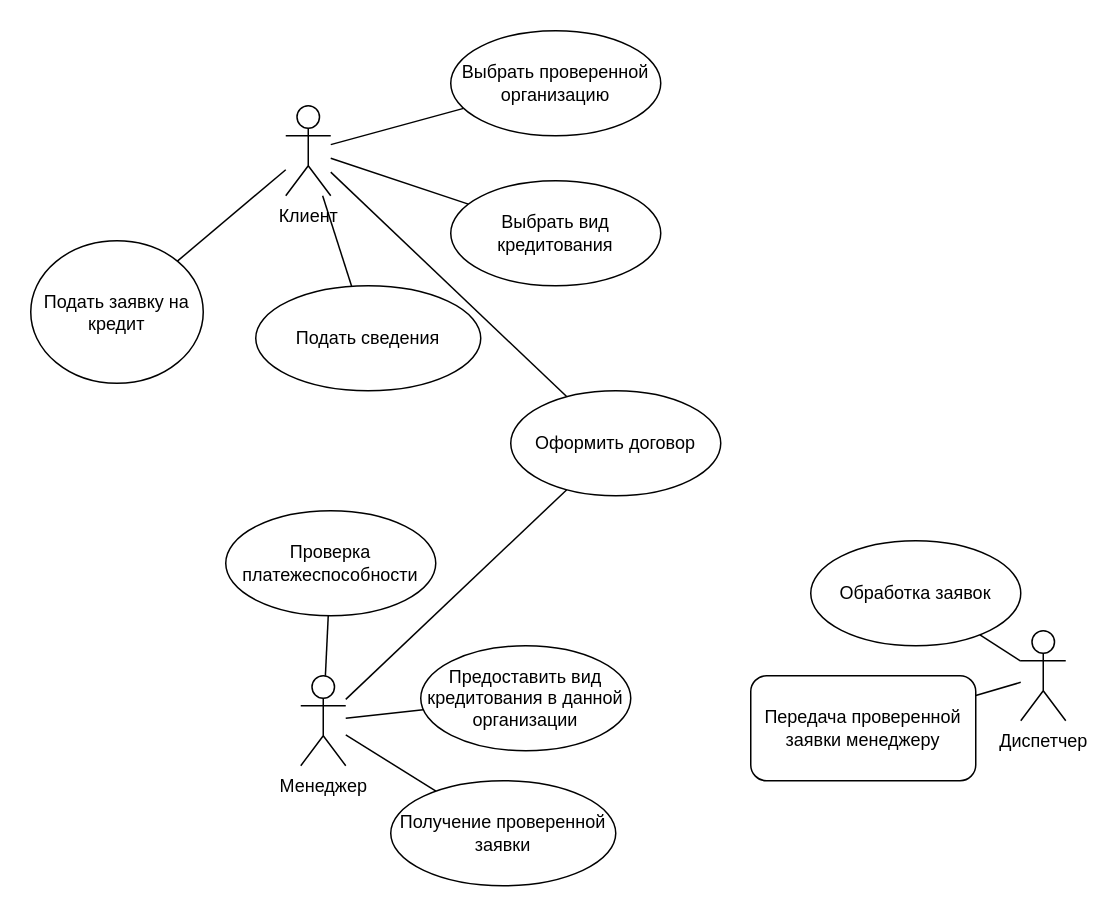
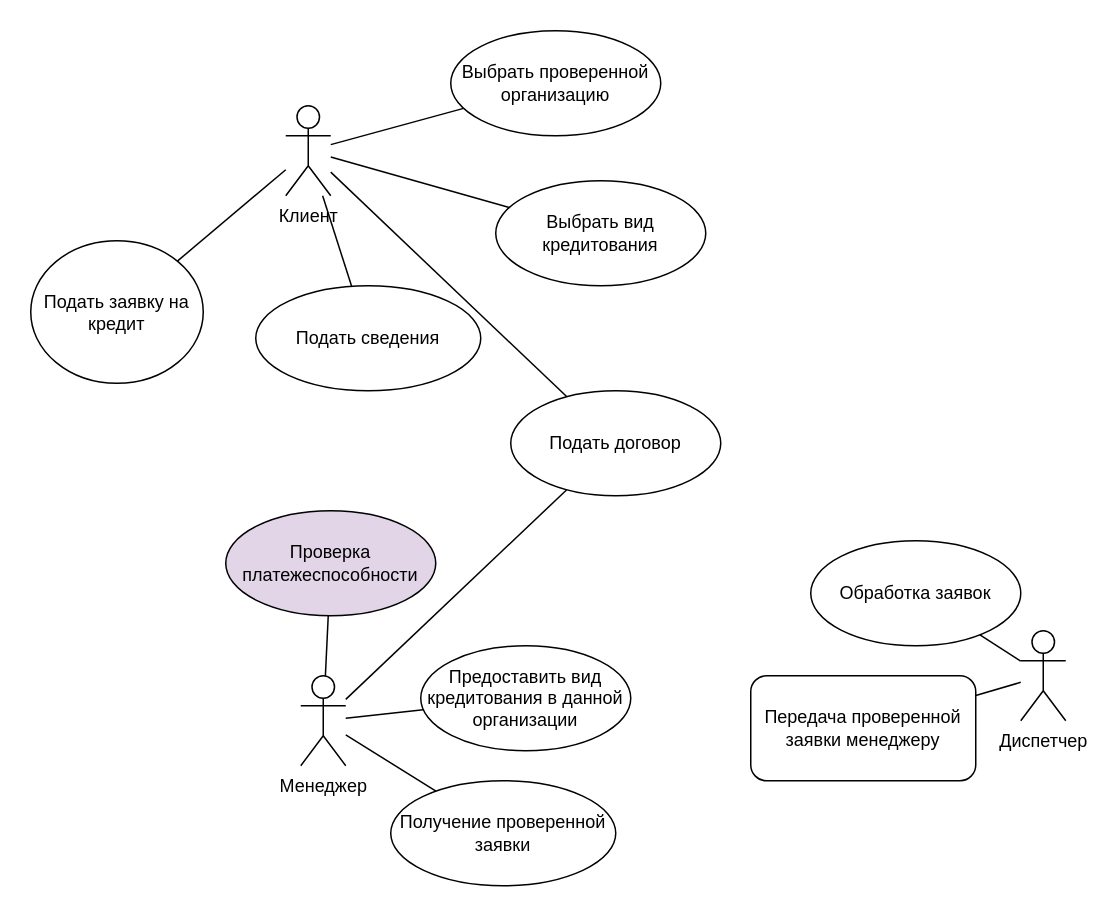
node "Выбрать вид кредитования": moved (556, 233) -> (601, 233)
node "Оформить договор": label "Оформить договор" -> "Подать договор"
node "Проверка платежеспособности": fillcolor #ffffff -> #e1d5e7
